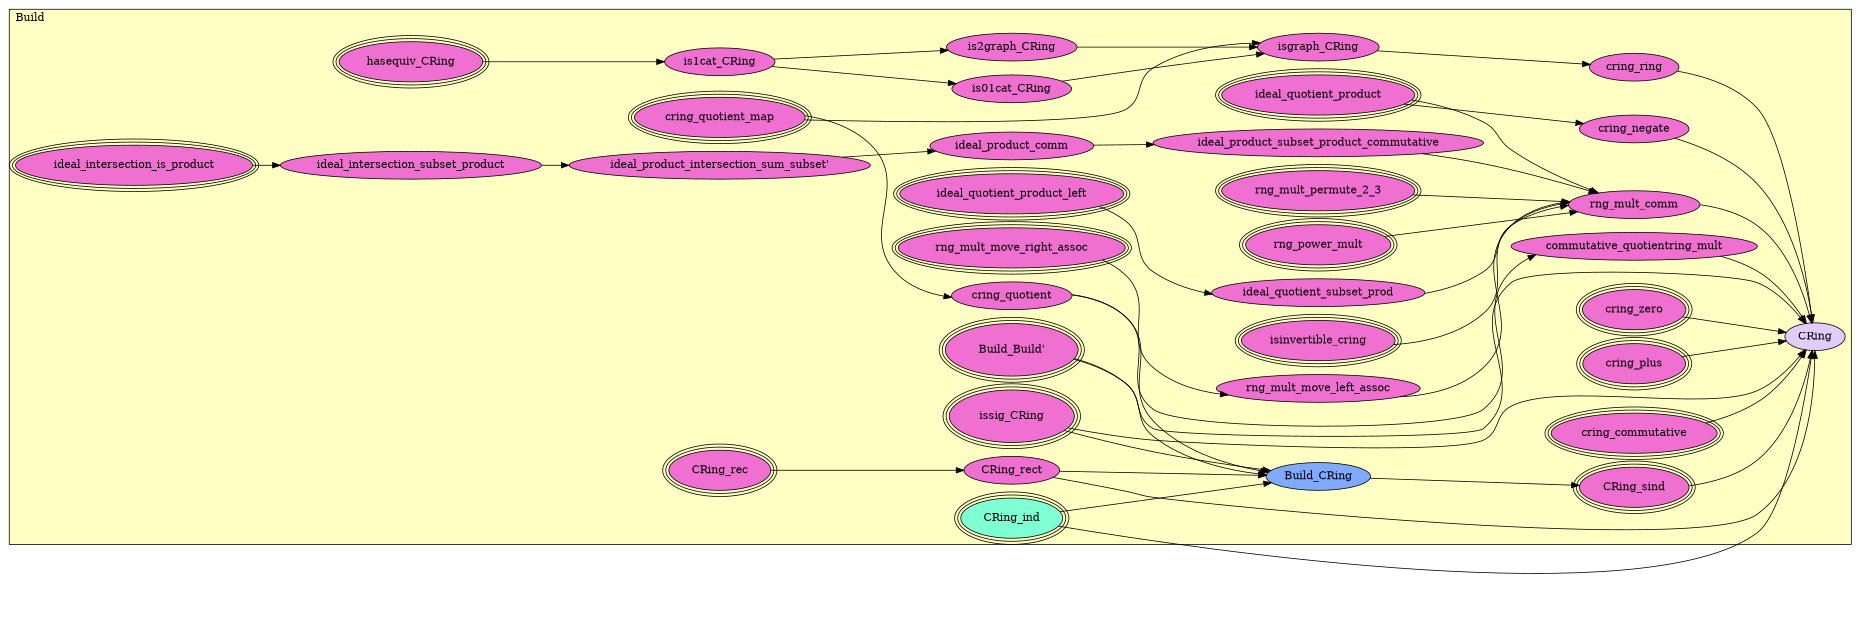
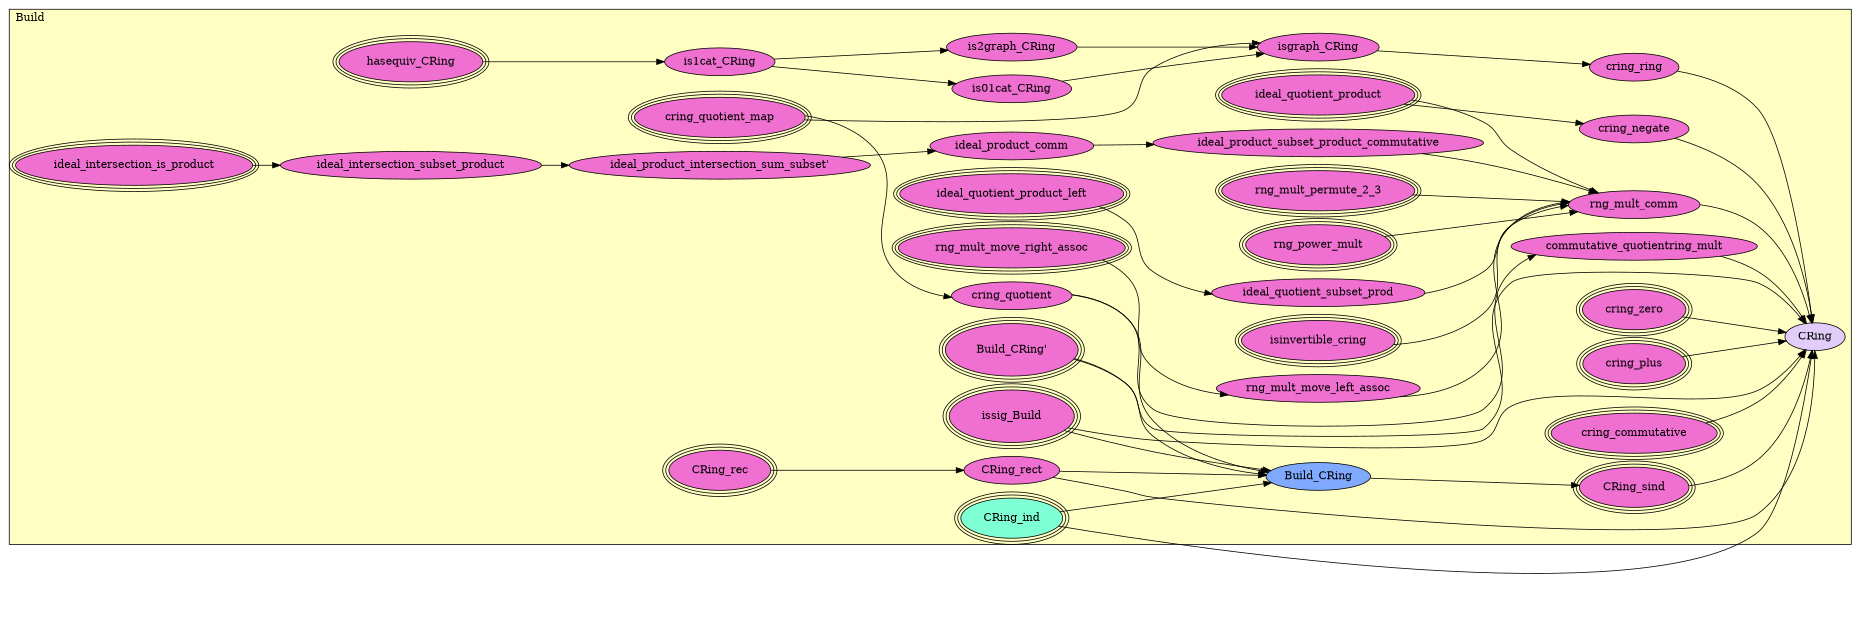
node "Build_Build'": label "Build_Build'" -> "Build_CRing'"
node "issig_CRing": label "issig_CRing" -> "issig_Build"
